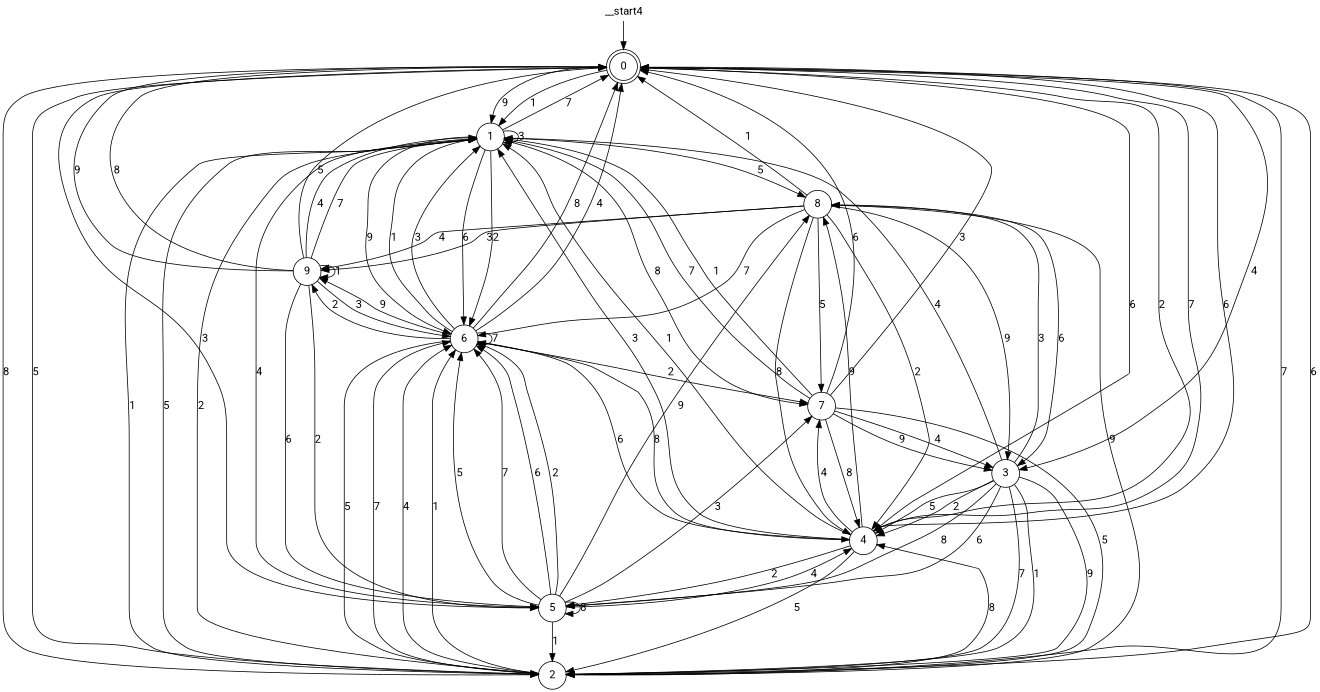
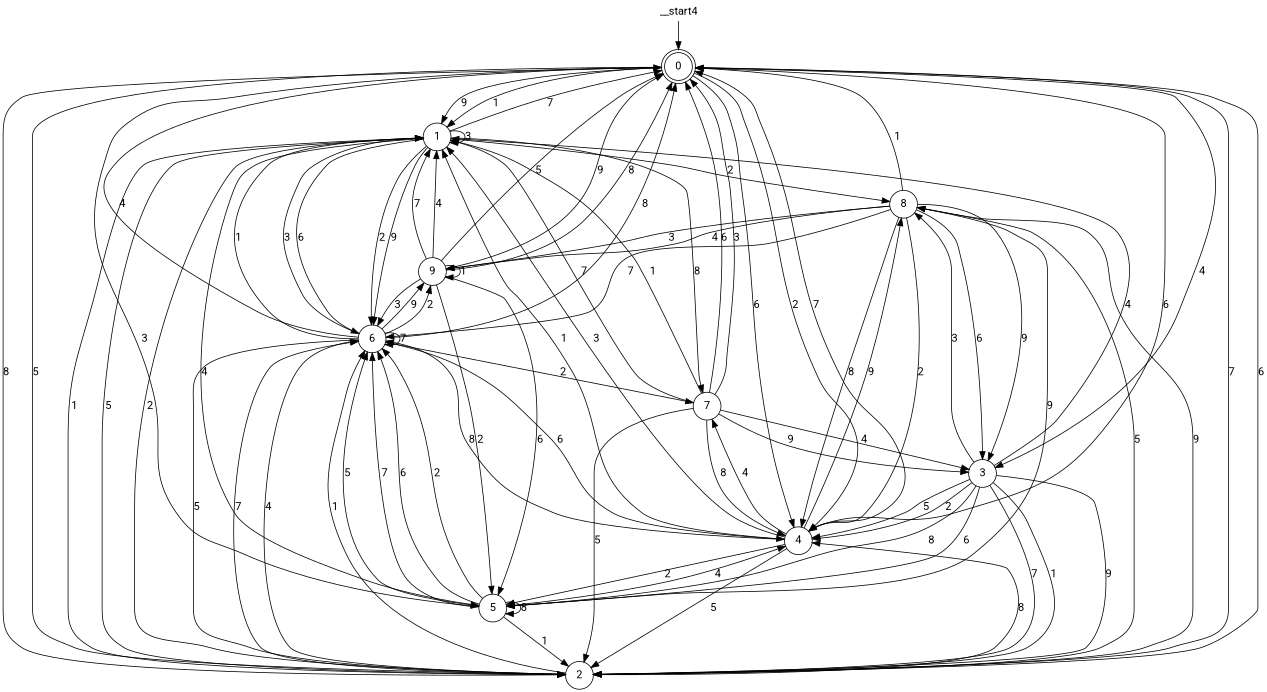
edge "1" -> "8": label "5" -> "2"
edge "8" -> "7": now "8" -> "2"
edge "5" -> "7": removed, label "3"
